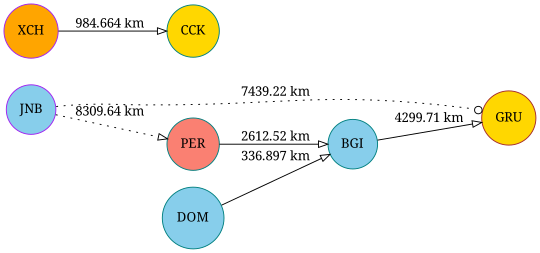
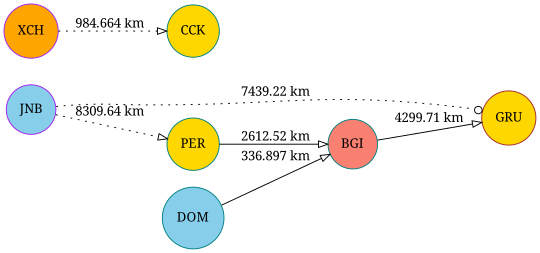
edge "XCH" -> "CCK": style solid -> dotted
node "PER": fillcolor salmon -> gold
node "BGI": fillcolor skyblue -> salmon
